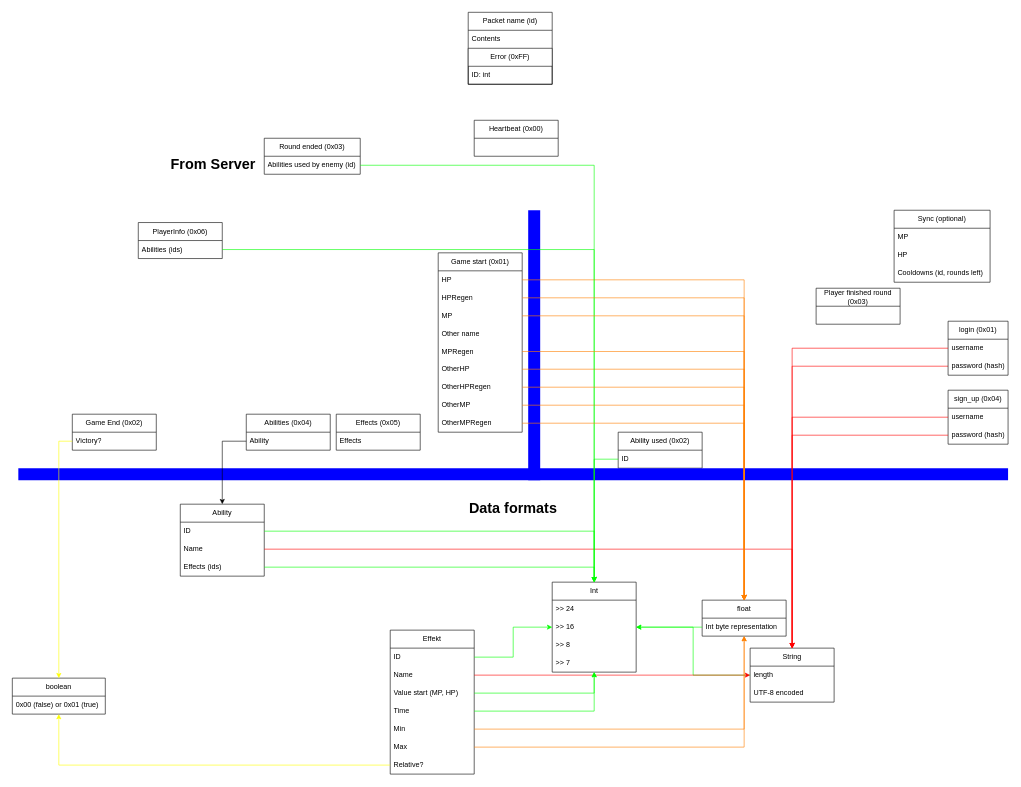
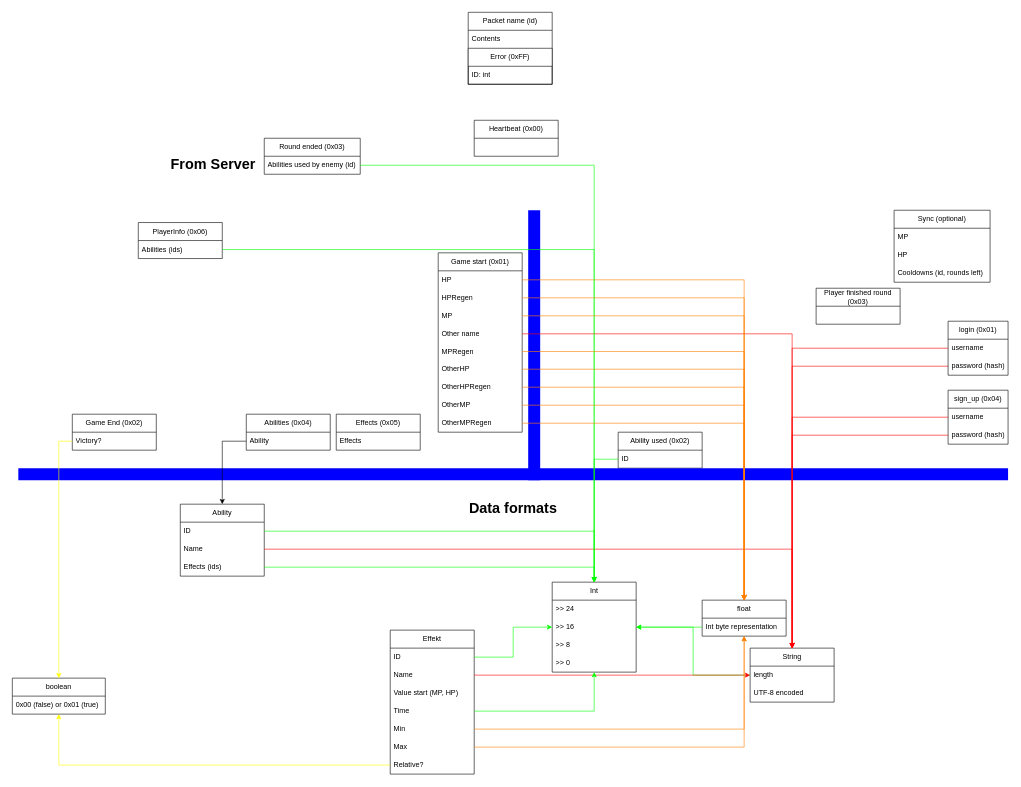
edge "Other name" -> "String": added
node ">> 7": label ">> 7" -> ">> 0"
edge "Value start (MP, HP)" -> "Int": removed
